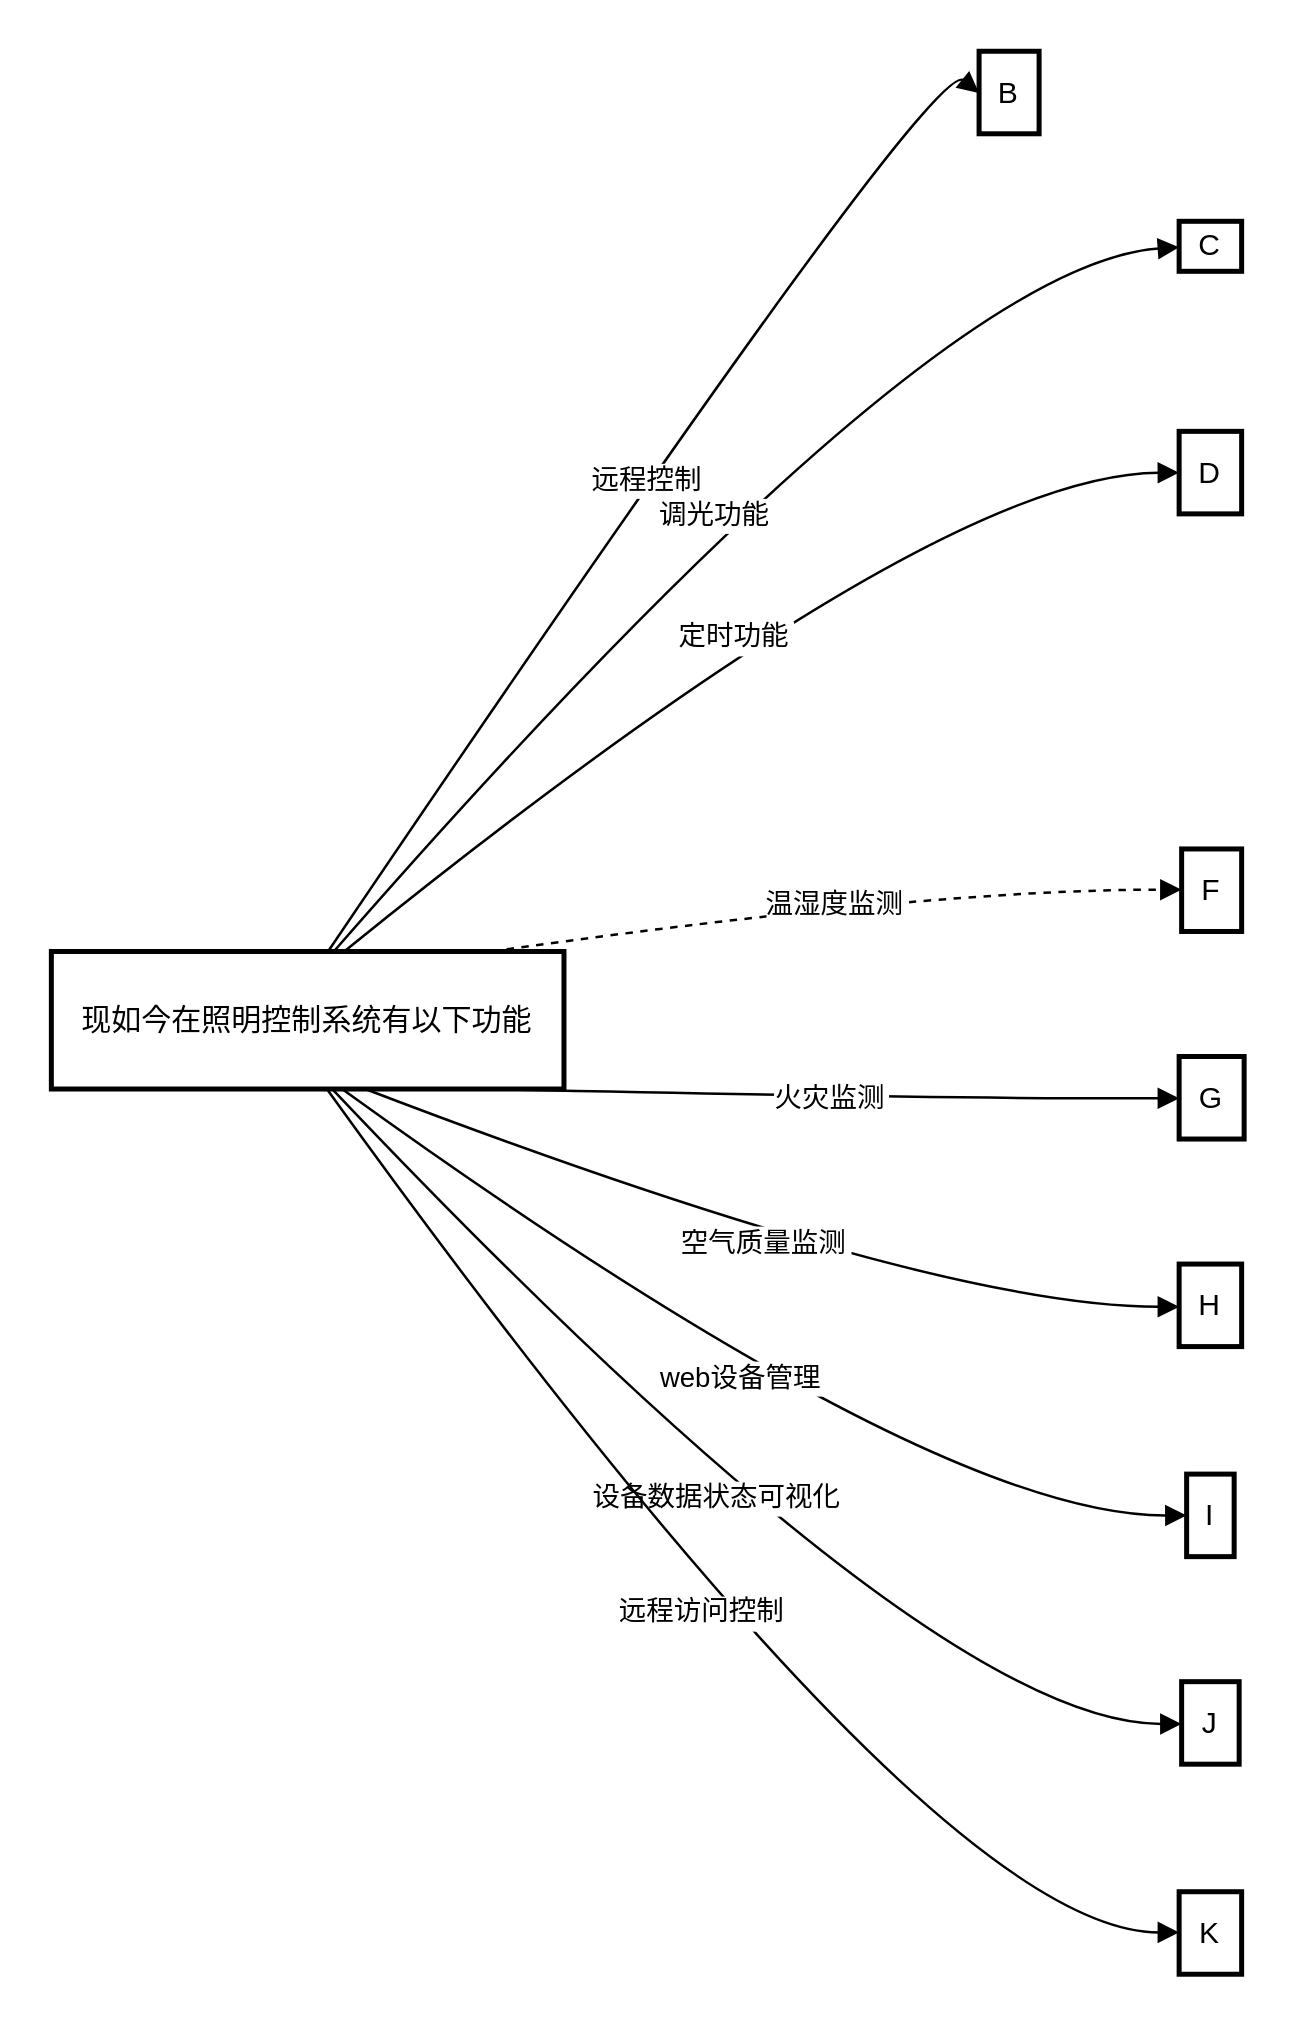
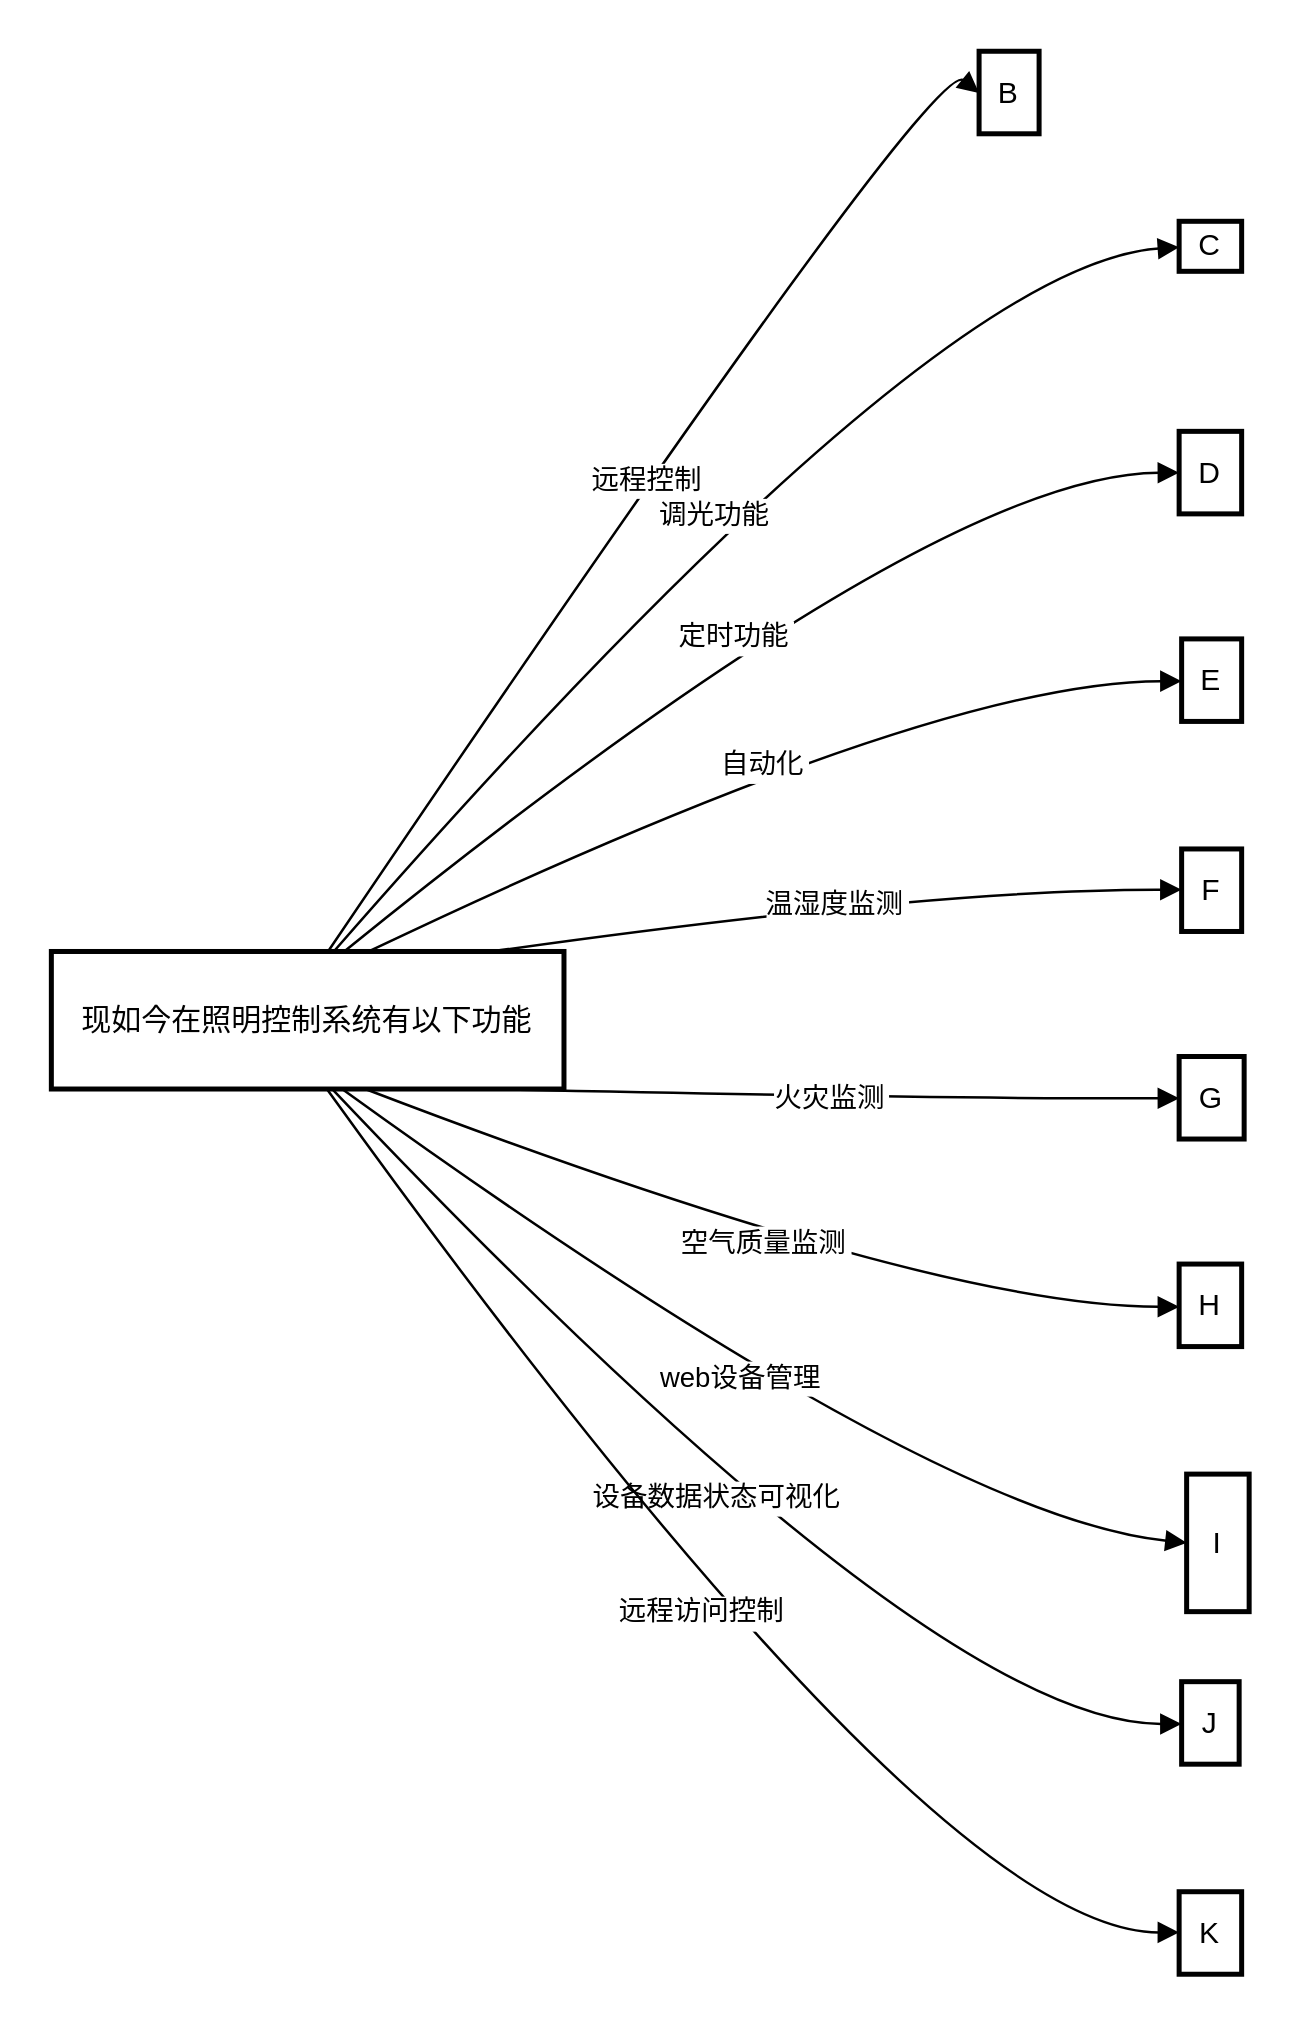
node "E": added
edge "现如今在照明控制系统有以下功能" -> "E": added, label "自动化"
edge "现如今在照明控制系统有以下功能" -> "F": style dashed -> solid
node "I": size 48x83 -> 63x138
